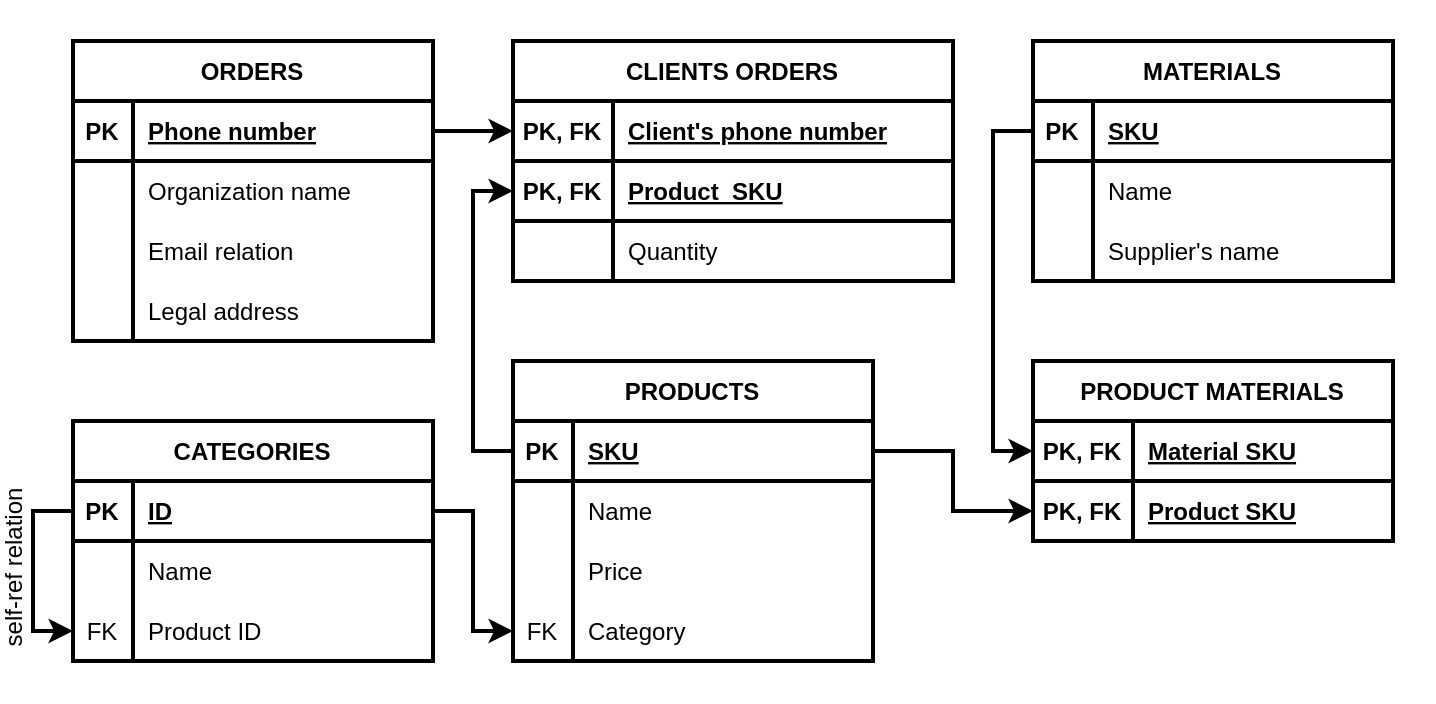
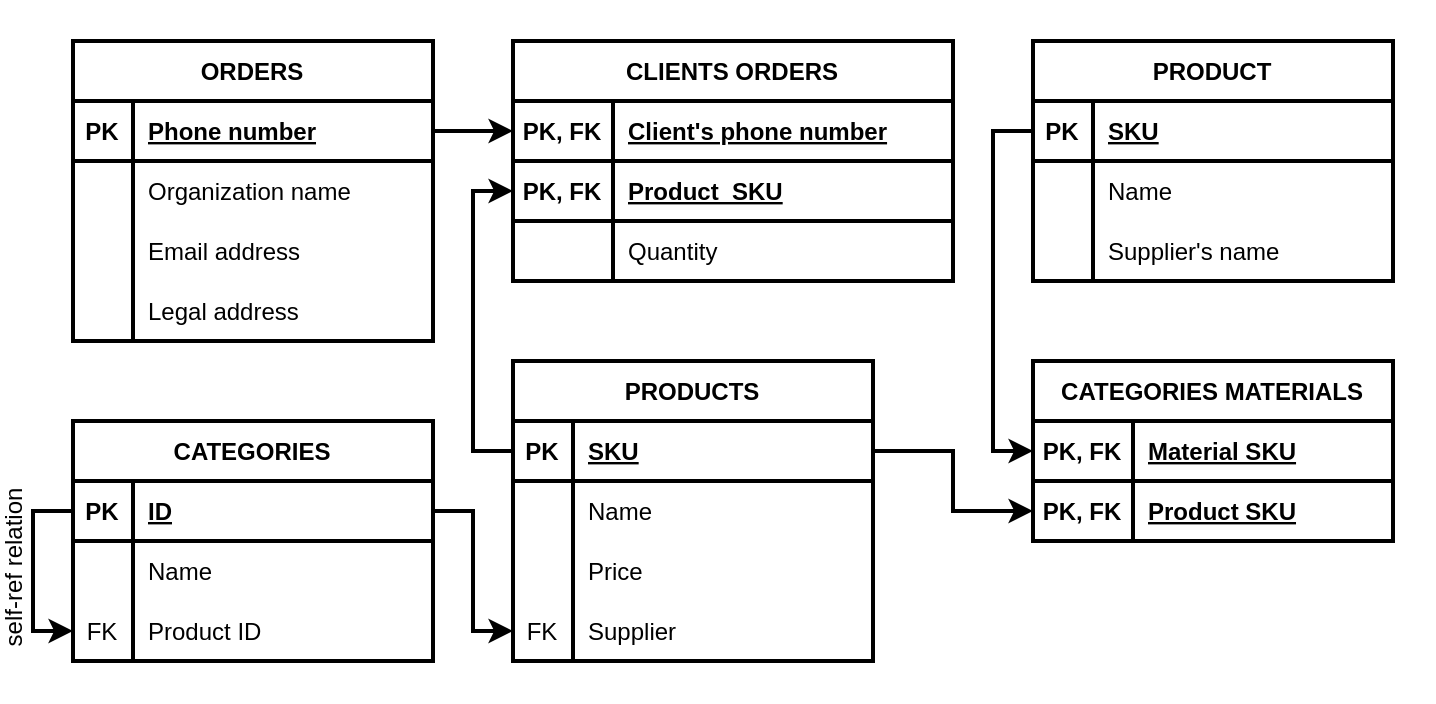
node "MATERIALS": label "MATERIALS" -> "PRODUCT"
node "Email relation": label "Email relation" -> "Email address"
node "PRODUCT MATERIALS": label "PRODUCT MATERIALS" -> "CATEGORIES MATERIALS"
node "Category": label "Category" -> "Supplier"
